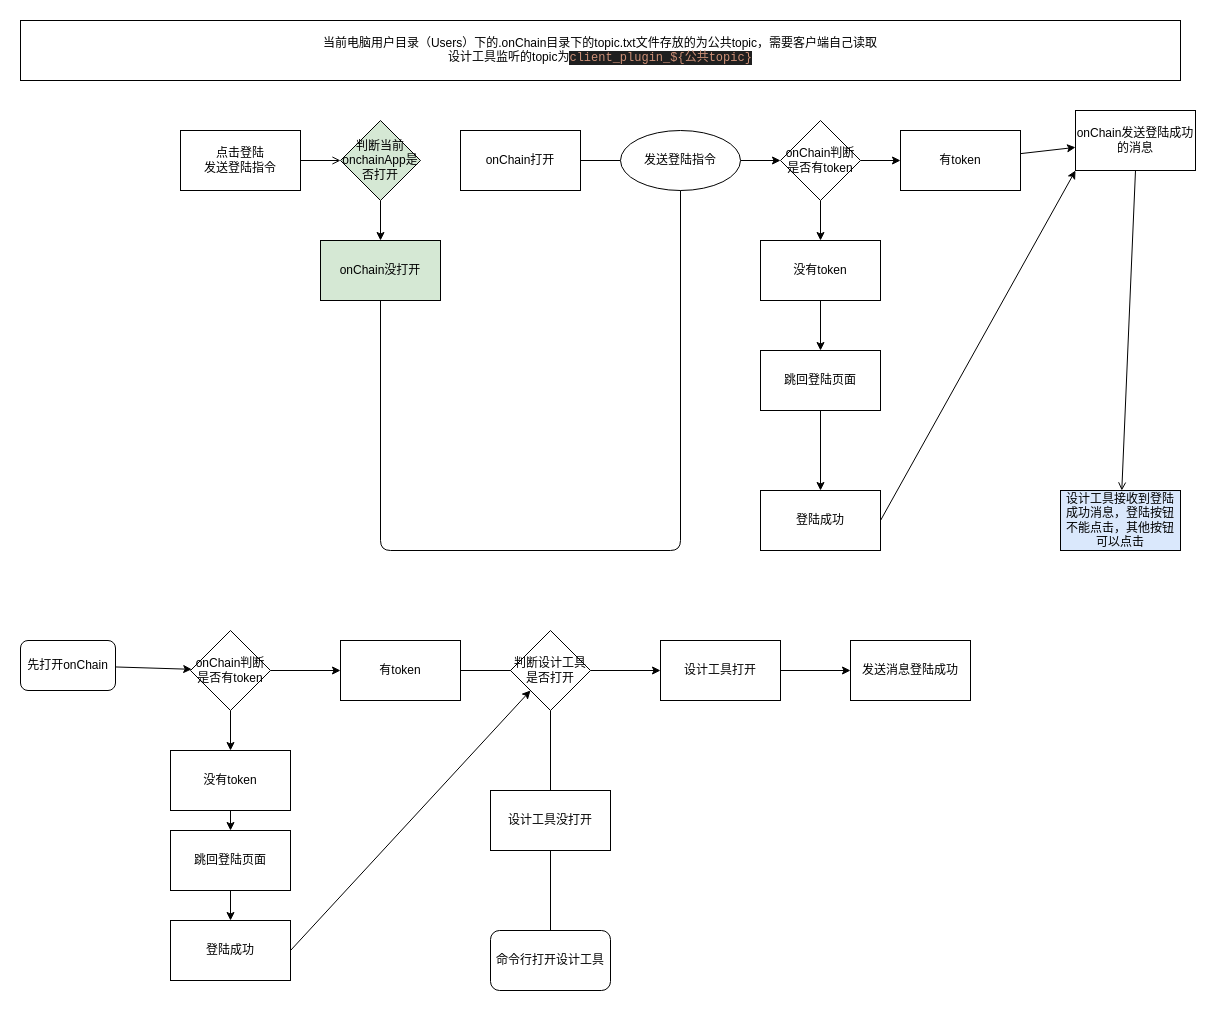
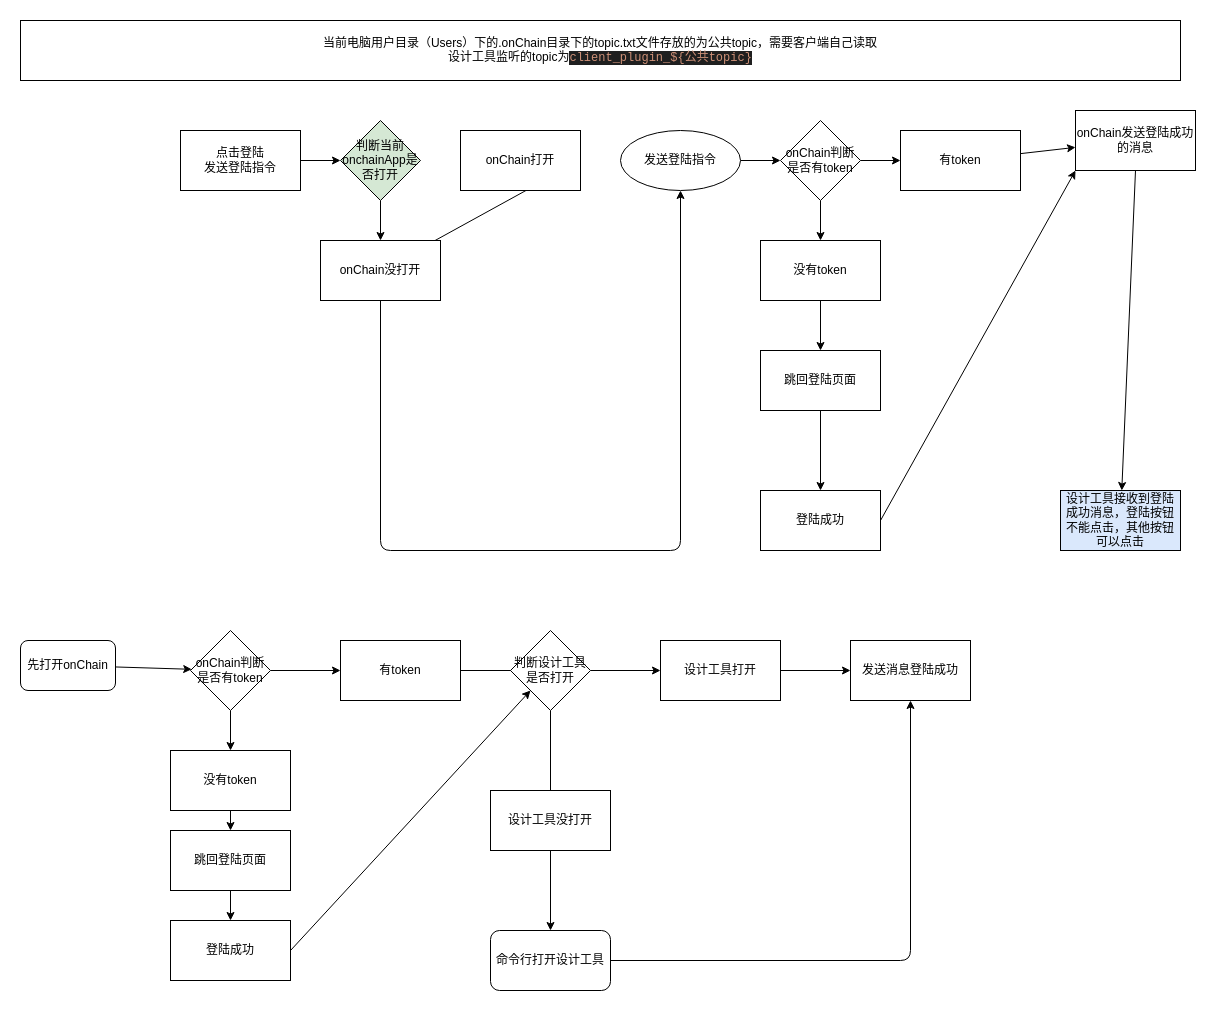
edge "点击登陆 发送登陆指令" -> "判断当前onchainApp是否打开": arrowhead open -> classic
edge "onChain打开" -- "发送登陆指令": now "onChain打开" -- "onChain没打开"
edge "发送登陆指令" -- "onChain没打开": arrowhead none -> classic
node "onChain没打开": fillcolor #d5e8d4 -> #ffffff
edge "onChain发送登陆成功的消息" -> "设计工具接收到登陆成功消息，登陆按钮不能点击，其他按钮可以点击": arrowhead open -> classic
edge "设计工具没打开" -- "命令行打开设计工具": arrowhead none -> classic
edge "命令行打开设计工具" -> "发送消息登陆成功": added
